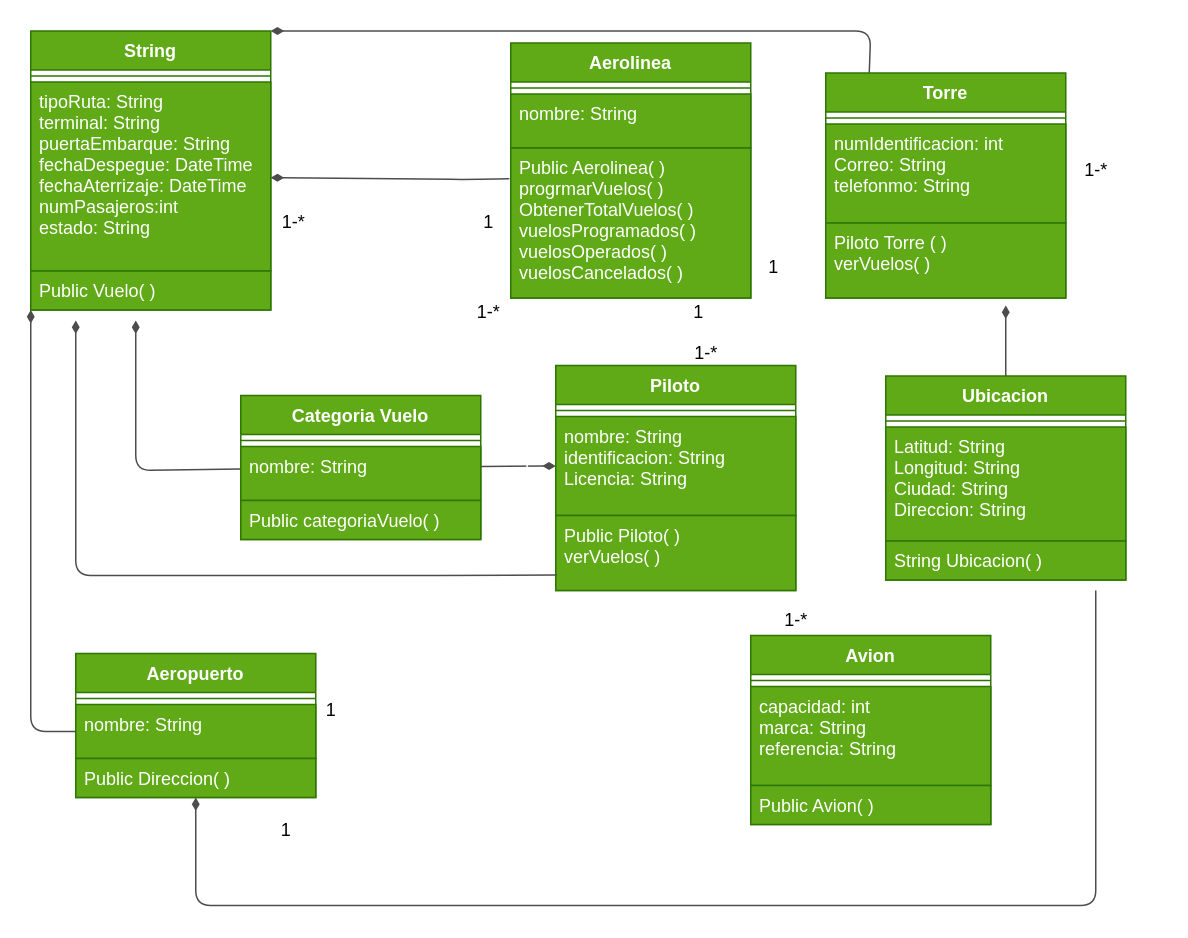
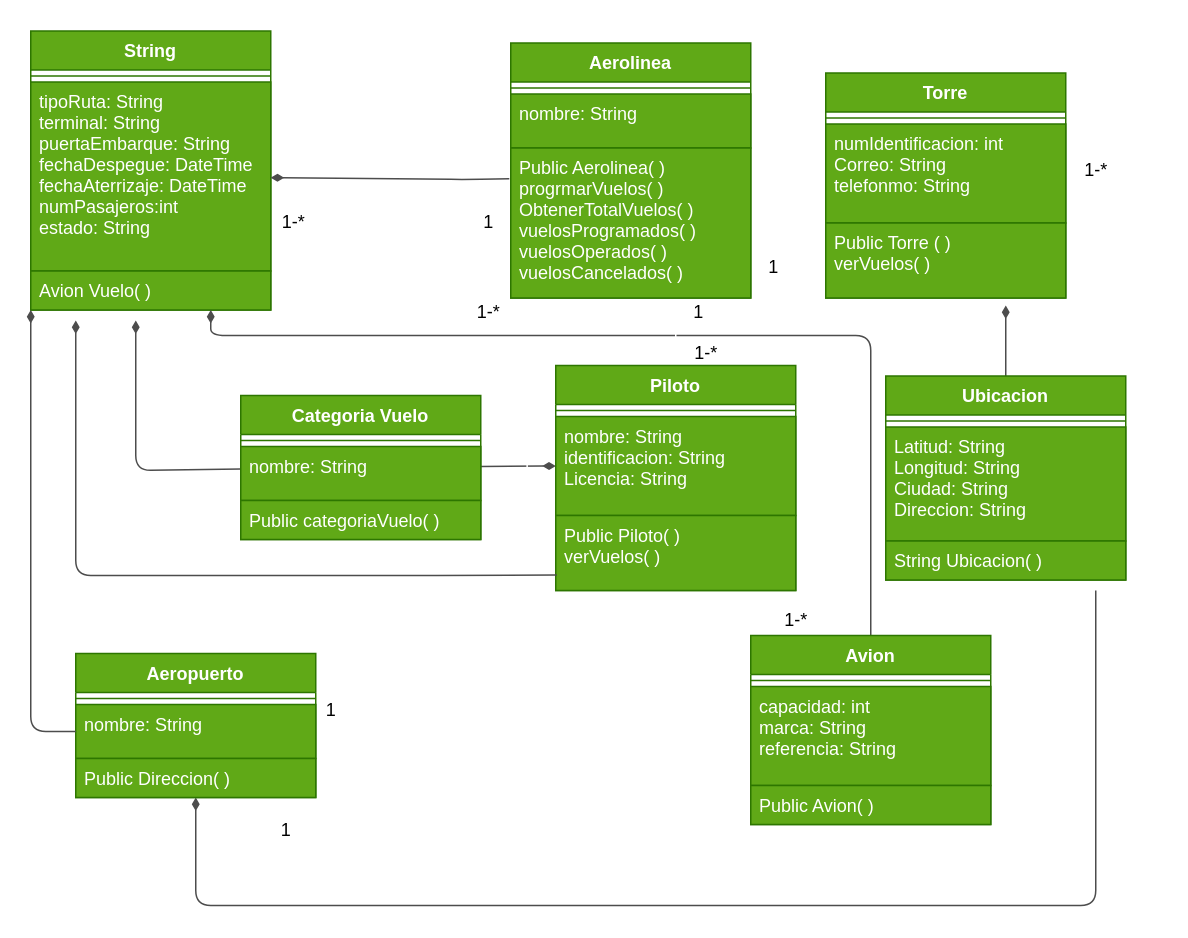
edge "Torre" -> "String": removed
node "Piloto Torre ( ) verVuelos( )": label "Piloto Torre ( ) verVuelos( )" -> "Public Torre ( ) verVuelos( )"
node "Public Vuelo( )": label "Public Vuelo( )" -> "Avion Vuelo( )"
edge "Avion" -> "String": added
